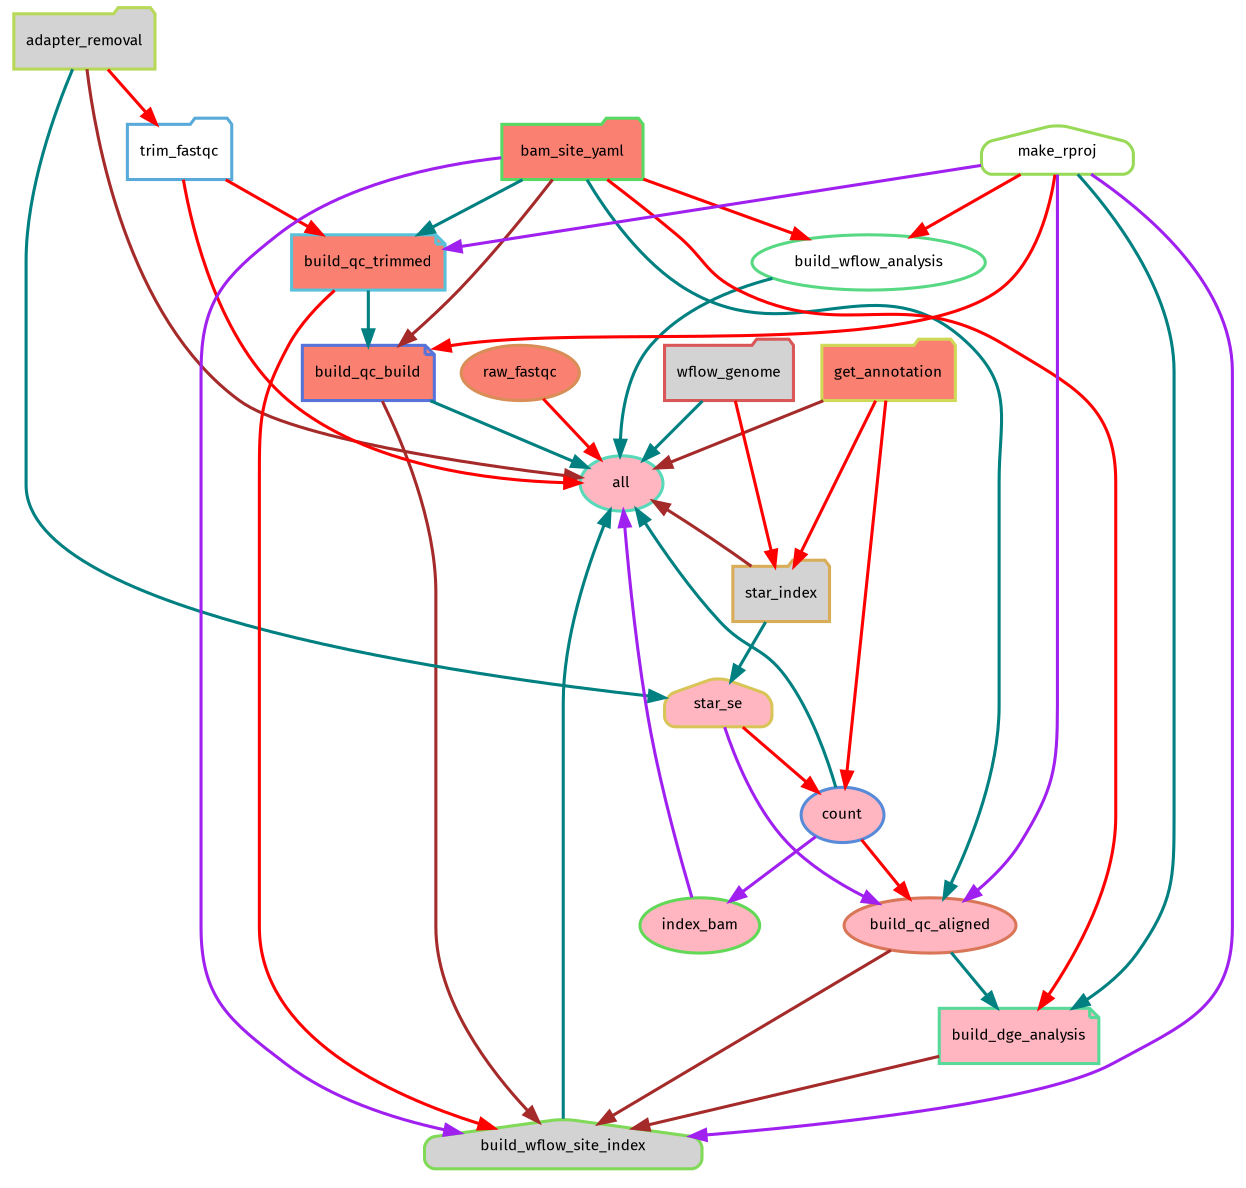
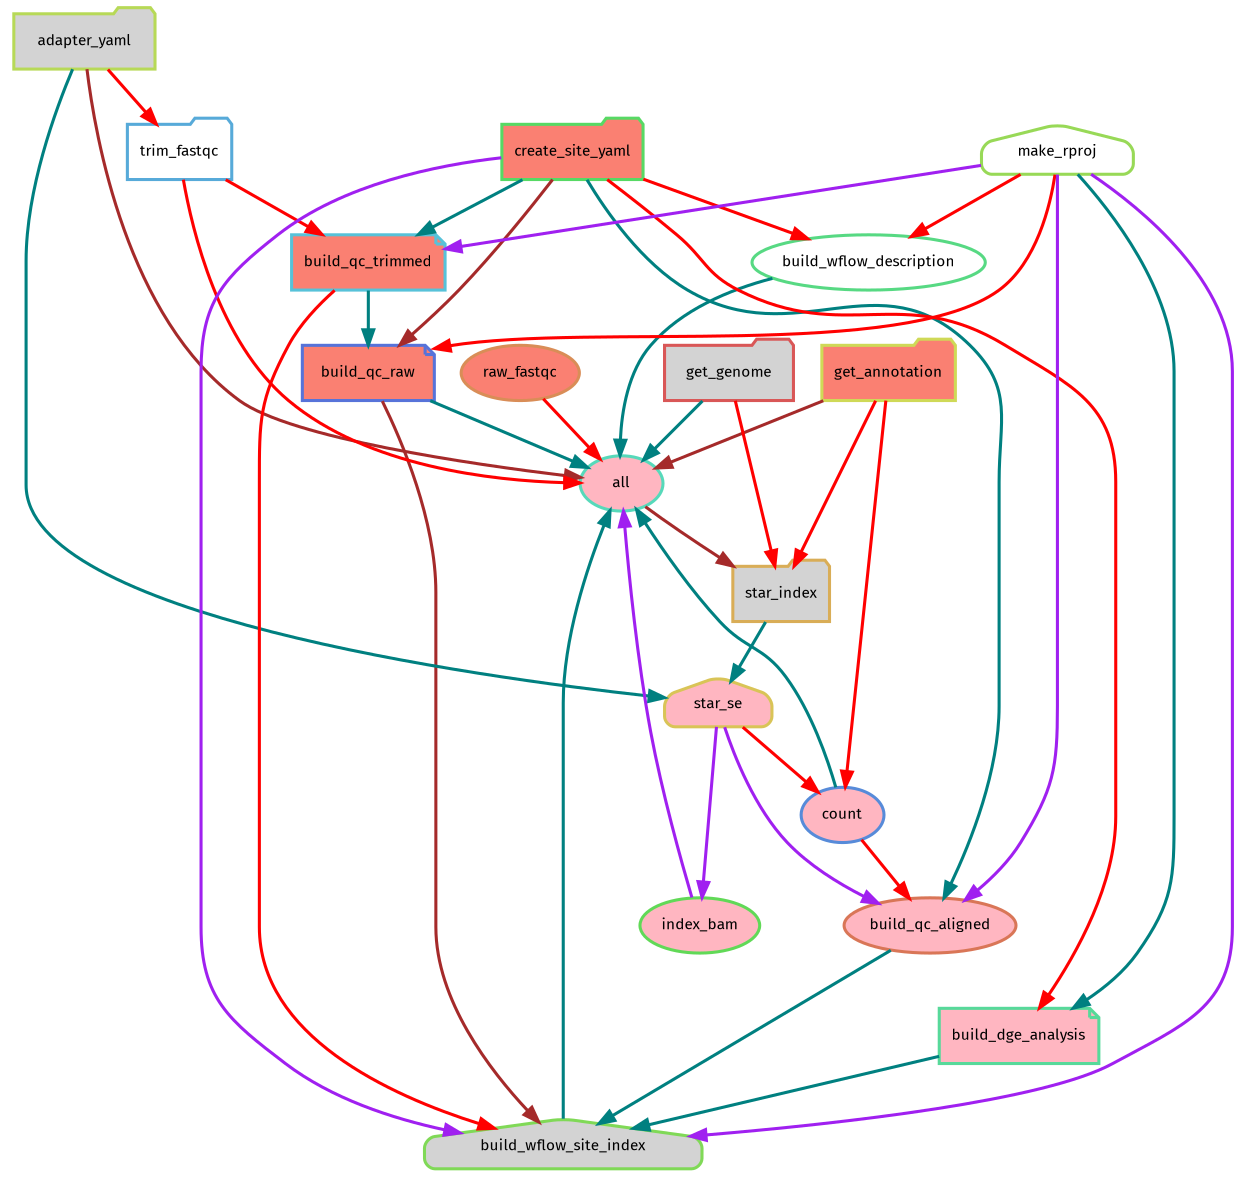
node "adapter_removal": label "adapter_removal" -> "adapter_yaml"
node "bam_site_yaml": label "bam_site_yaml" -> "create_site_yaml"
node "build_wflow_analysis": label "build_wflow_analysis" -> "build_wflow_description"
node "build_qc_build": label "build_qc_build" -> "build_qc_raw"
node "wflow_genome": label "wflow_genome" -> "get_genome"
edge "star_index" -> "all": reversed
edge "count" -> "index_bam": now "star_se" -> "index_bam"
edge "build_qc_aligned" -> "build_dge_analysis": removed
edge "build_qc_aligned" -> "build_wflow_site_index": color brown -> teal
edge "build_dge_analysis" -> "build_wflow_site_index": color brown -> teal
